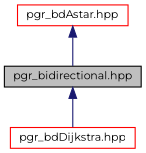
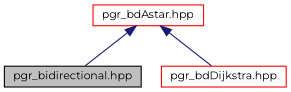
edge "pgr_bdDijkstra.hpp" -> "pgr_bidirectional.hpp": now "pgr_bdDijkstra.hpp" -> "pgr_bdAstar.hpp"
